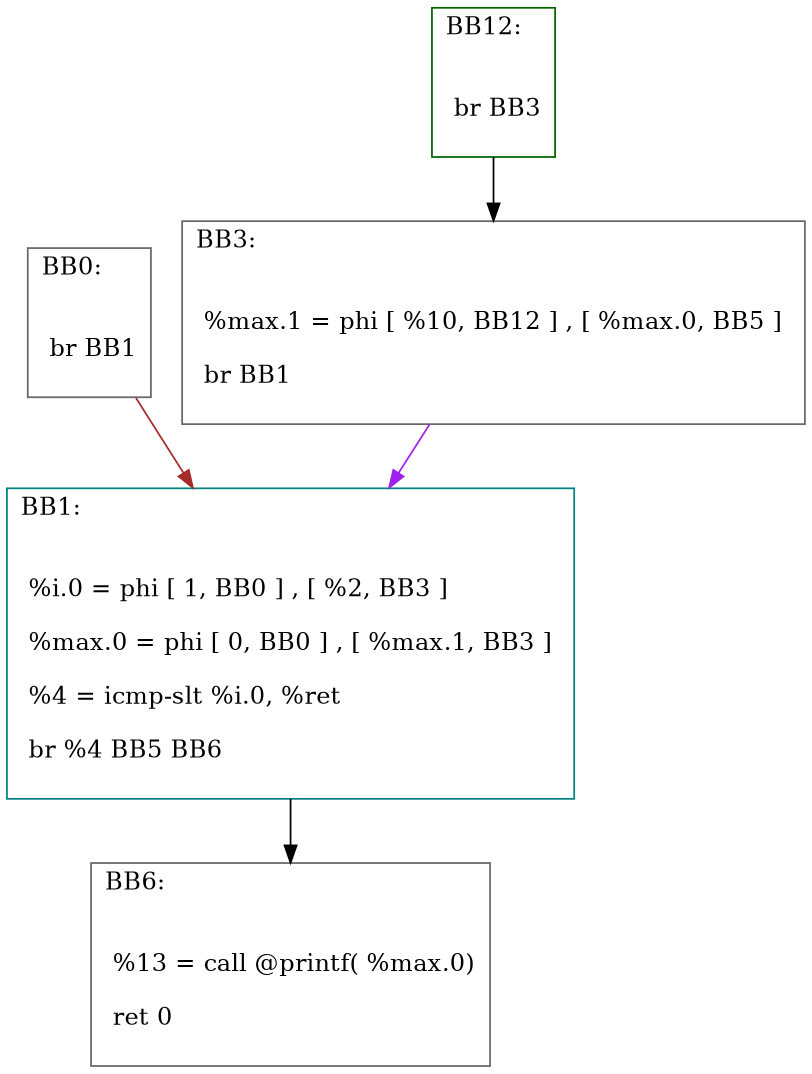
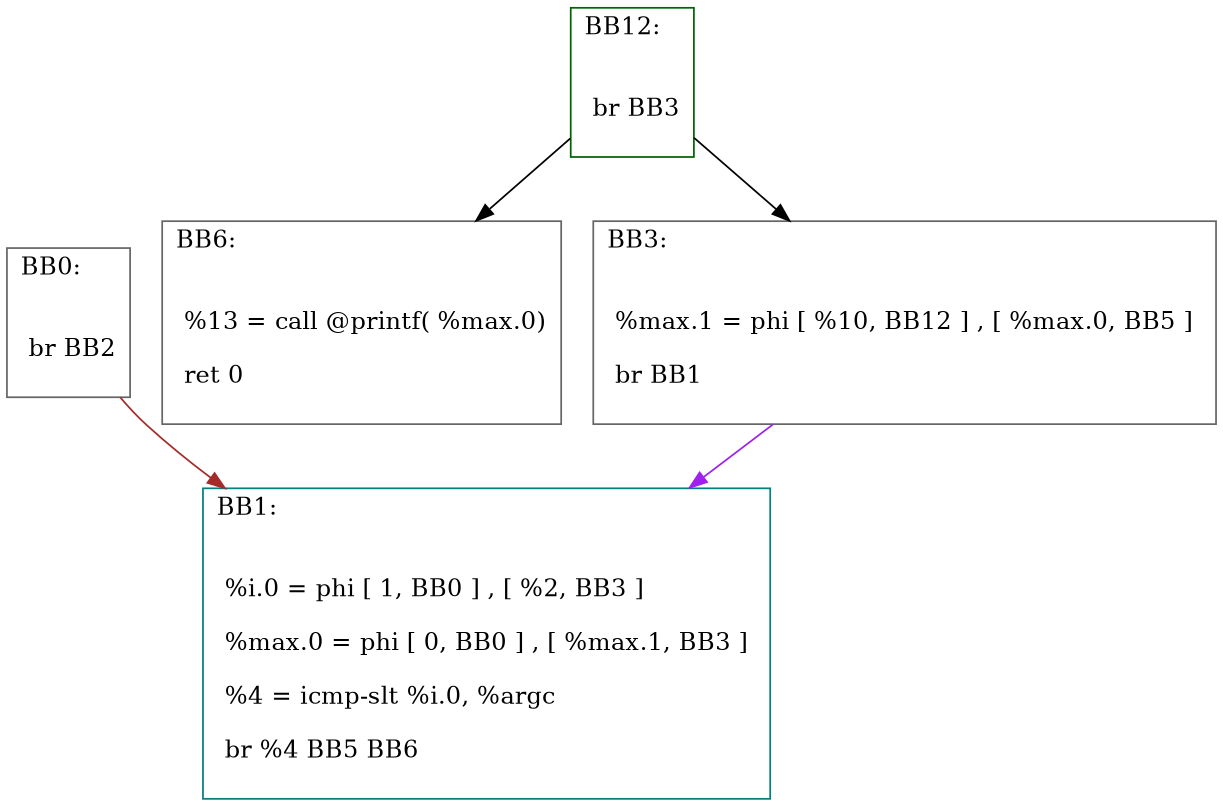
node "BB0:": text "br BB1" -> "br BB2"
node "BB1:": text "%4 = icmp-slt %i.0, %ret" -> "%4 = icmp-slt %i.0, %argc"
edge "BB1:" -> "BB6:": now "BB12:" -> "BB6:"
